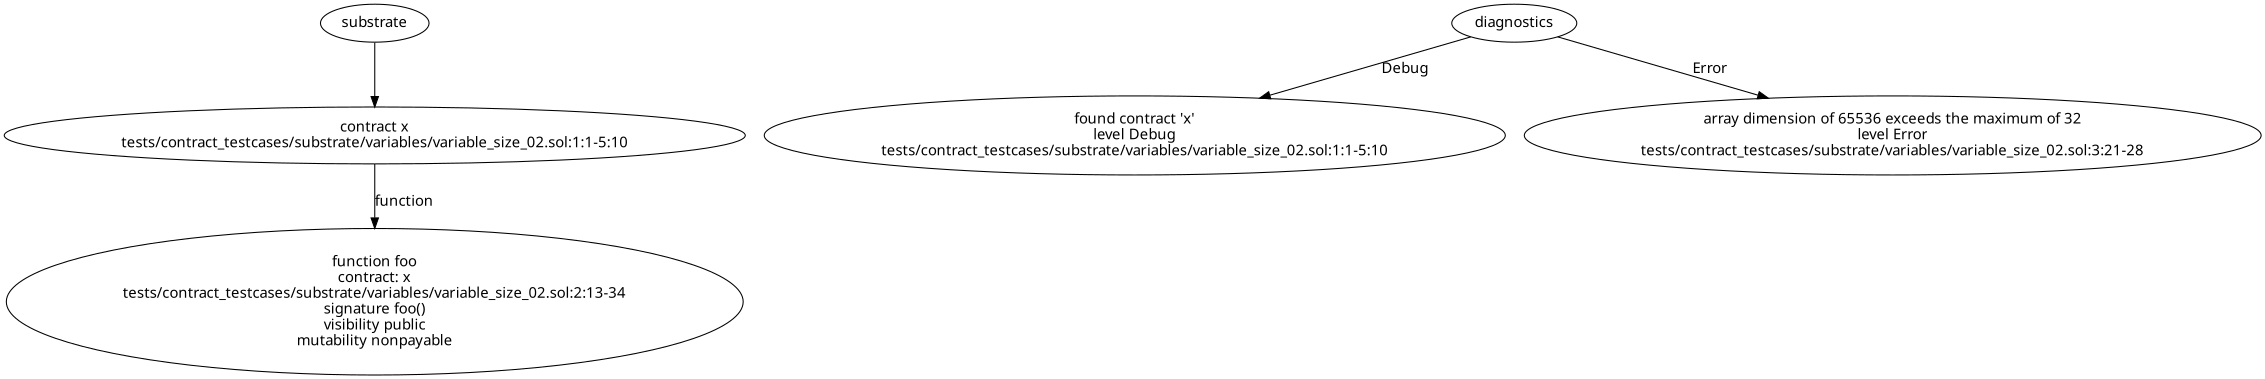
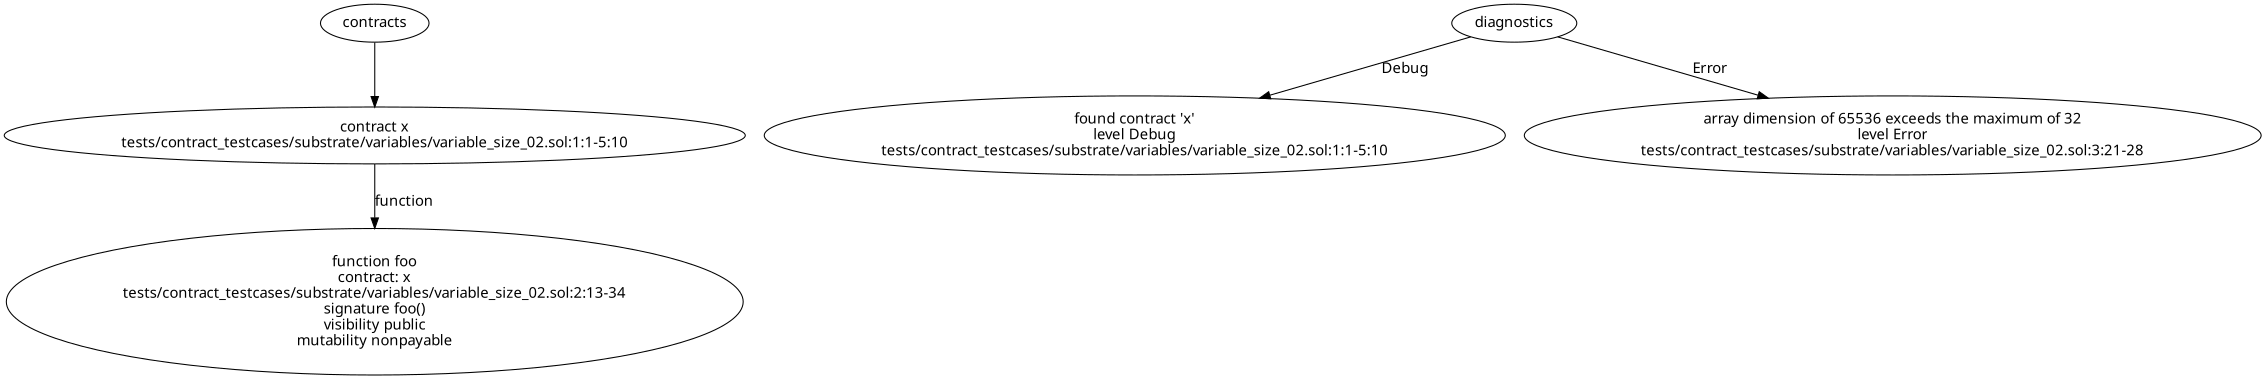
node "substrate": label "substrate" -> "contracts"
